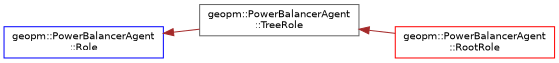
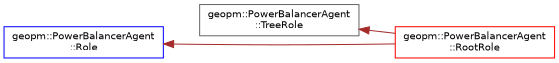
edge "geopm::PowerBalancerAgent ::TreeRole" -> "geopm::PowerBalancerAgent ::Role": now "geopm::PowerBalancerAgent ::RootRole" -> "geopm::PowerBalancerAgent ::Role"
